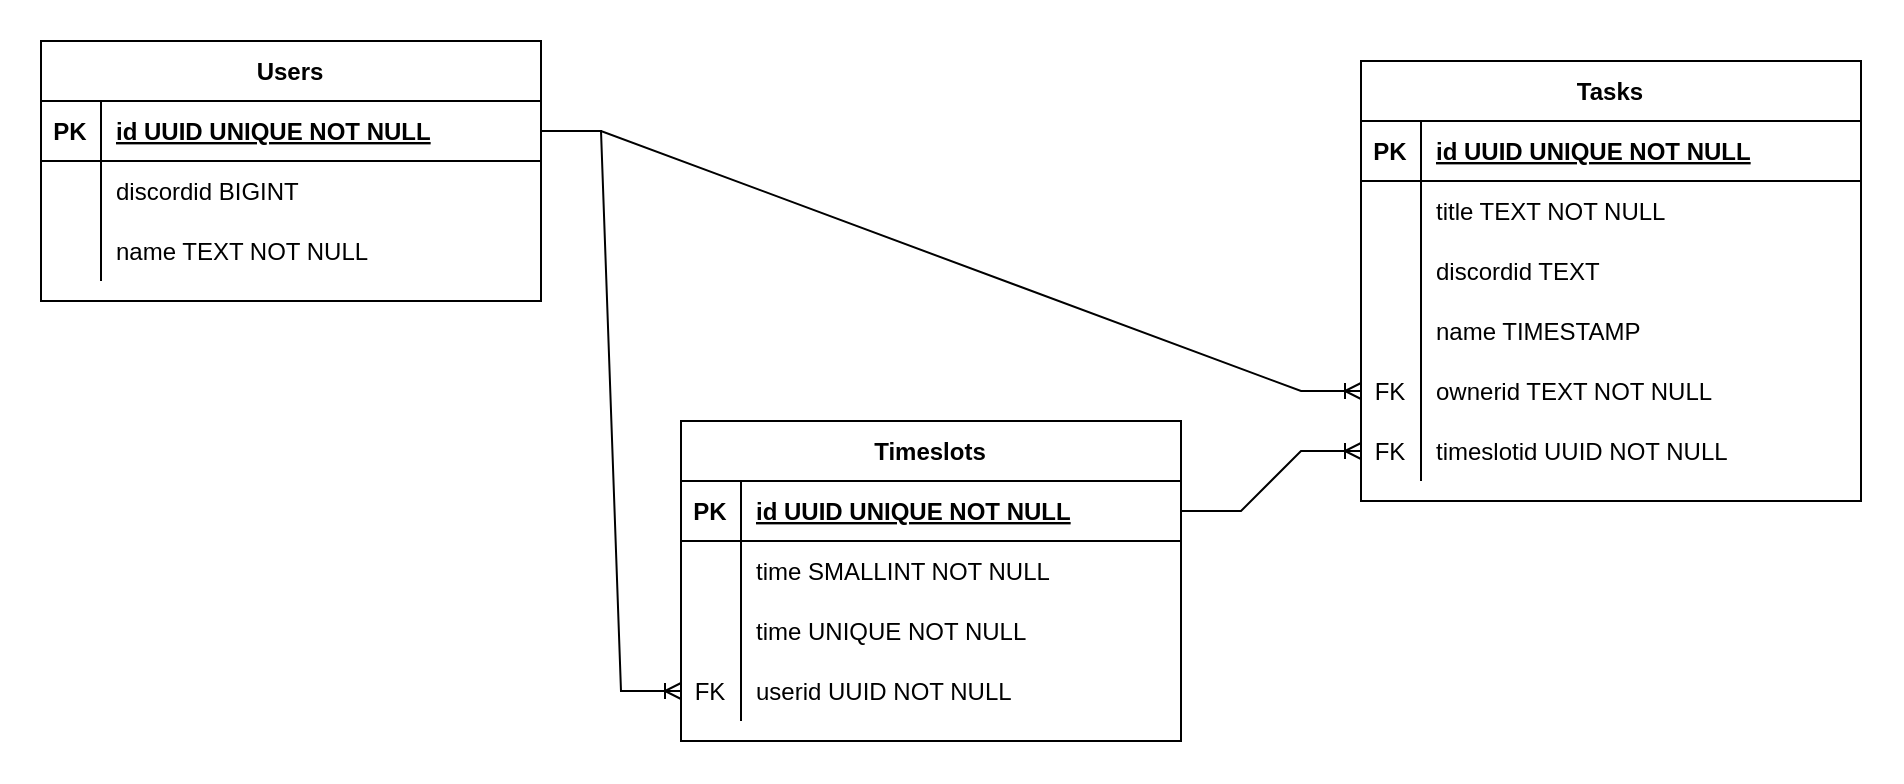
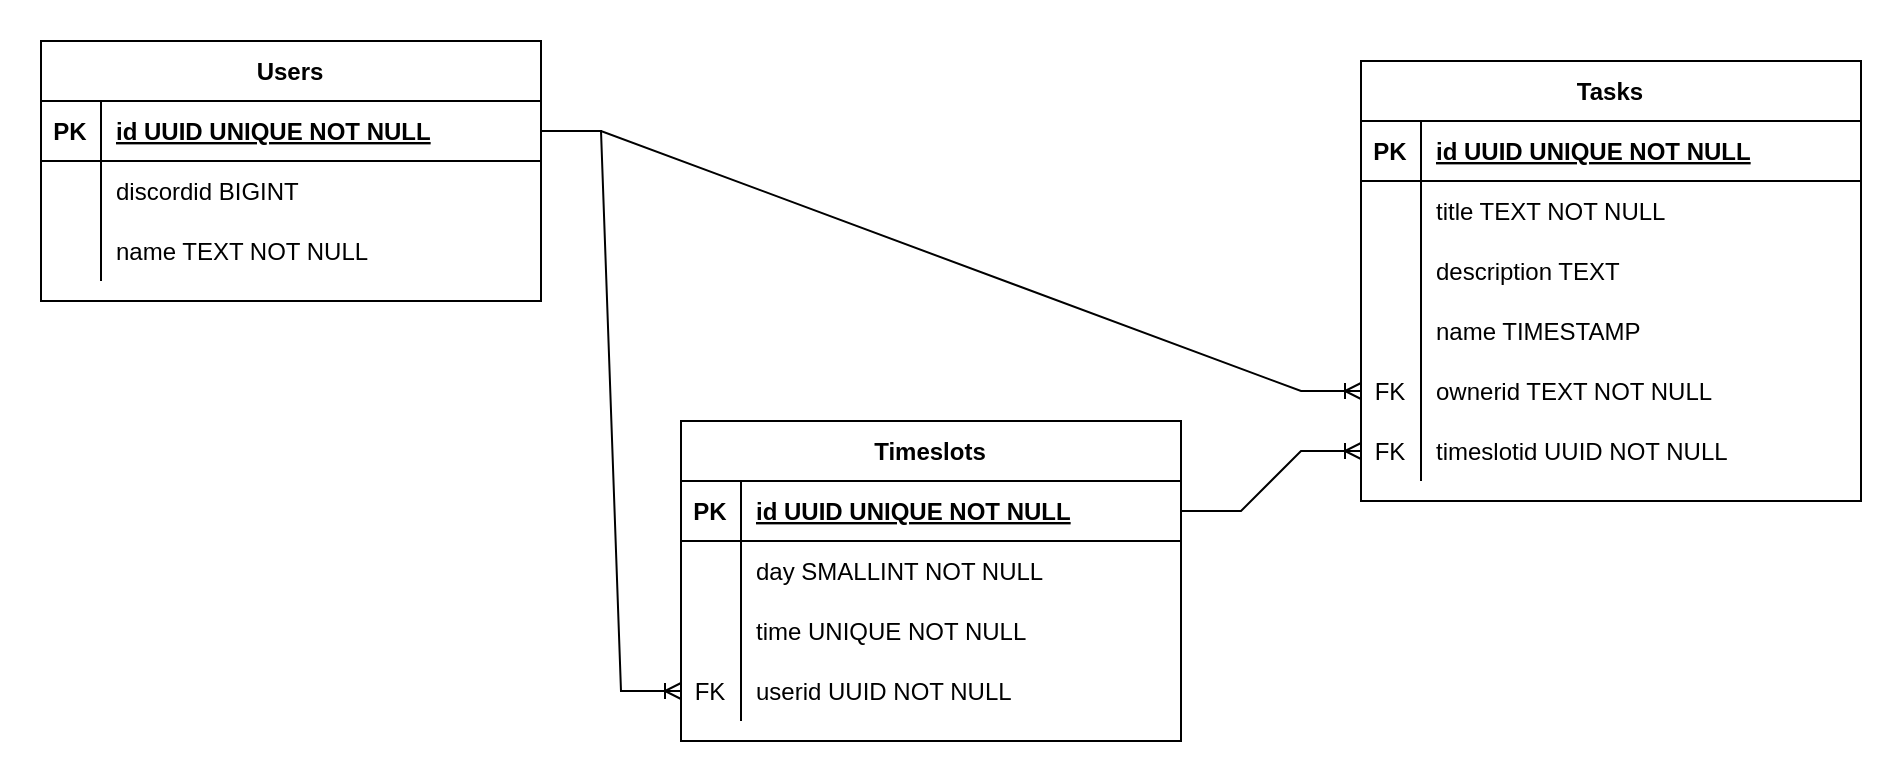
node "discordid TEXT": label "discordid TEXT" -> "description TEXT"
node "time SMALLINT NOT NULL": label "time SMALLINT NOT NULL" -> "day SMALLINT NOT NULL"
